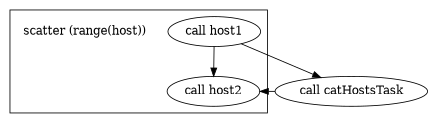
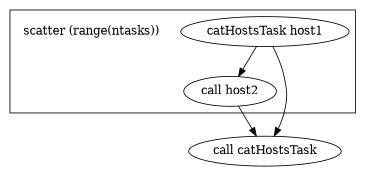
node "scatter (range(host))": label "scatter (range(host))" -> "scatter (range(ntasks))"
node "call host1": label "call host1" -> "catHostsTask host1"
edge "call catHostsTask" -> "call host2": reversed
